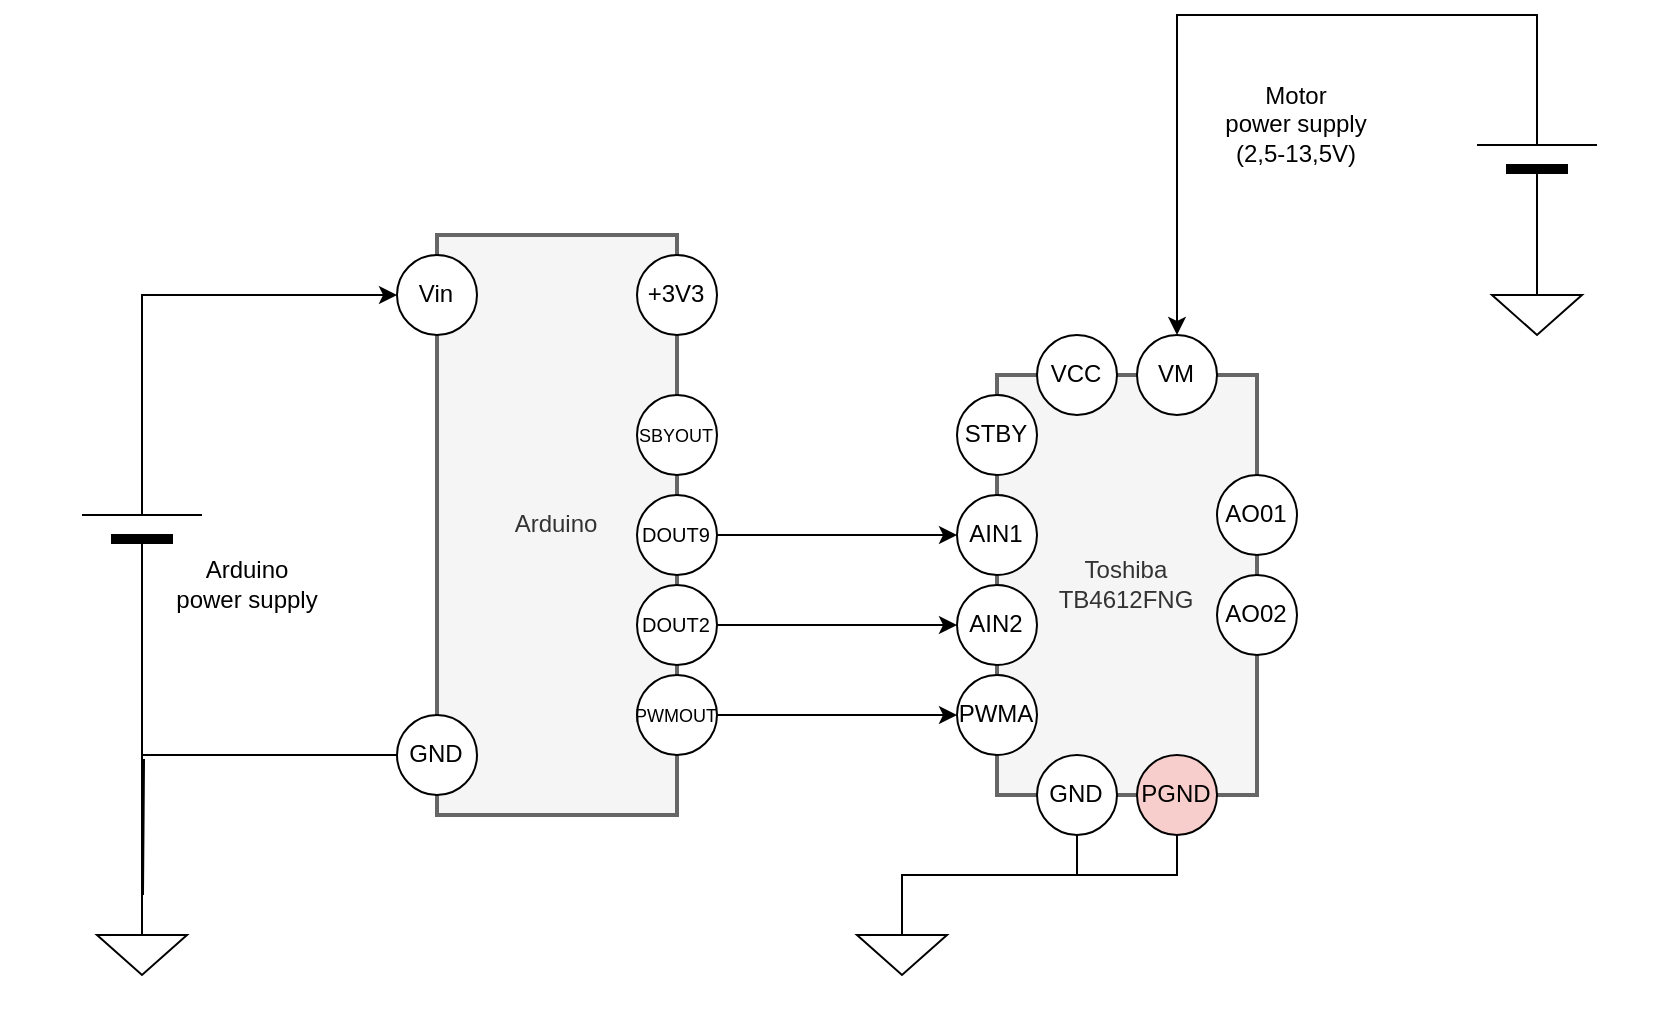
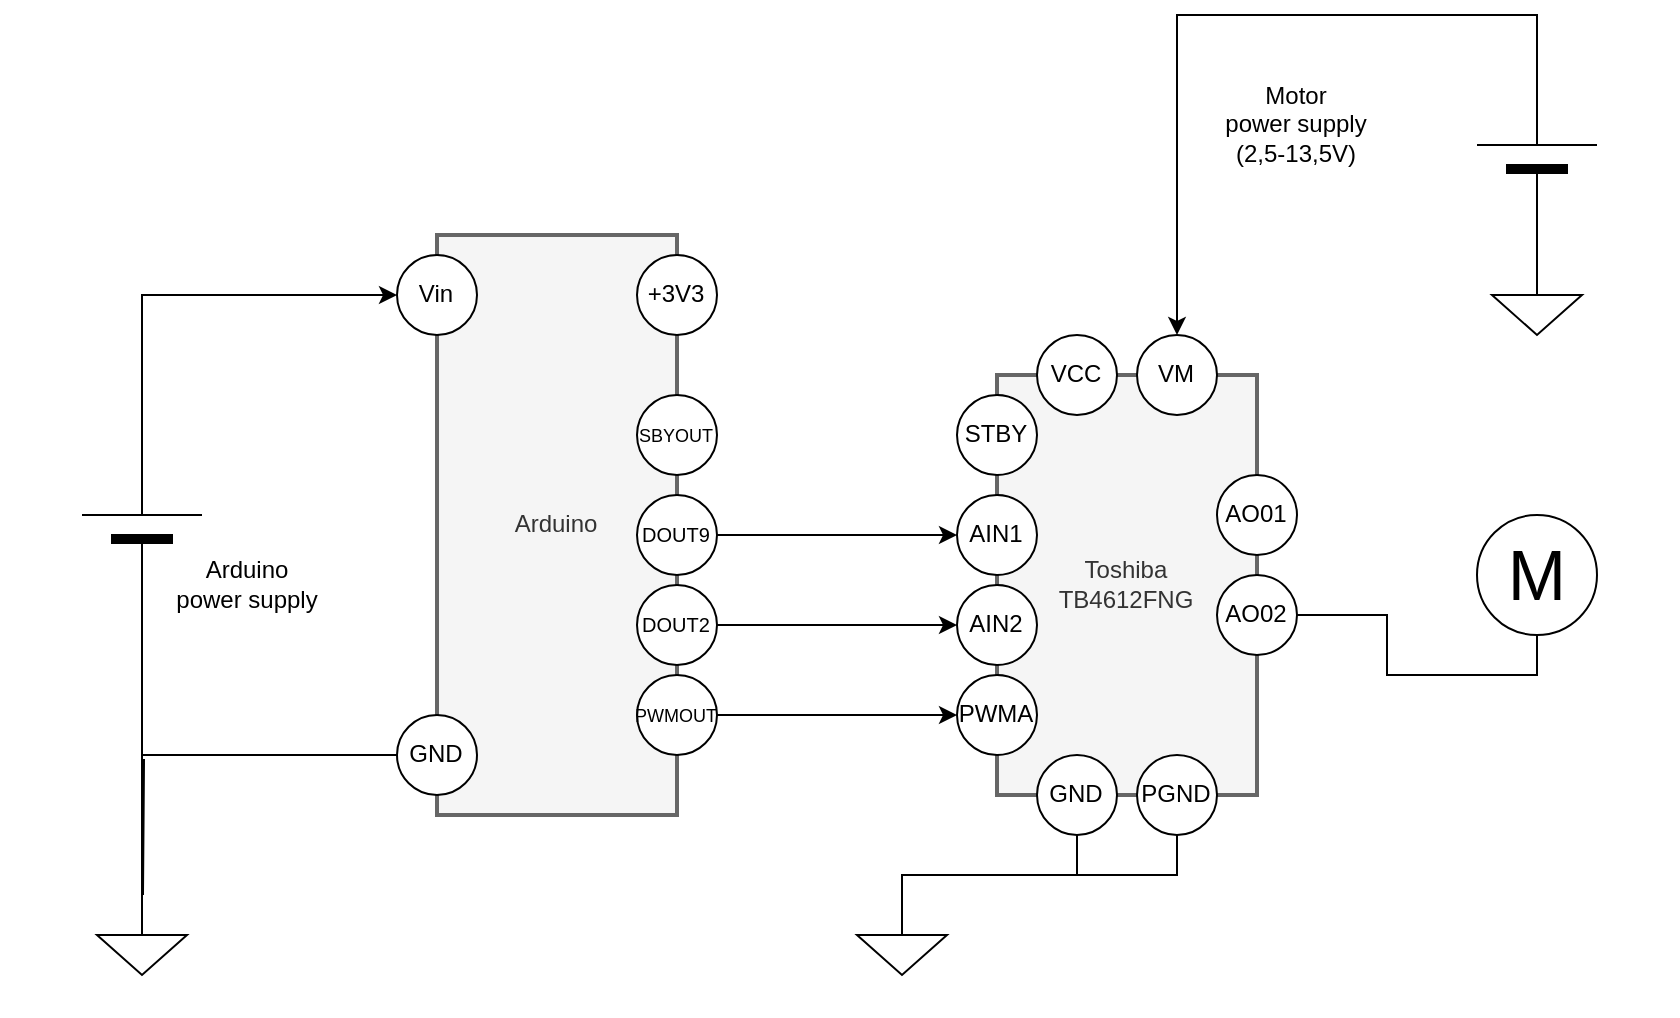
node "M": added
edge "M" -- "AO02": added
node "PGND": fillcolor #f8cecc -> #ffffff
